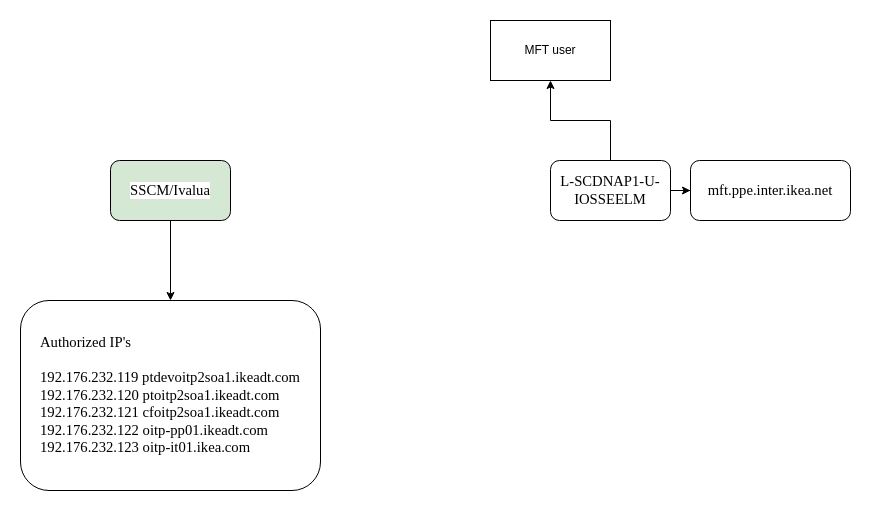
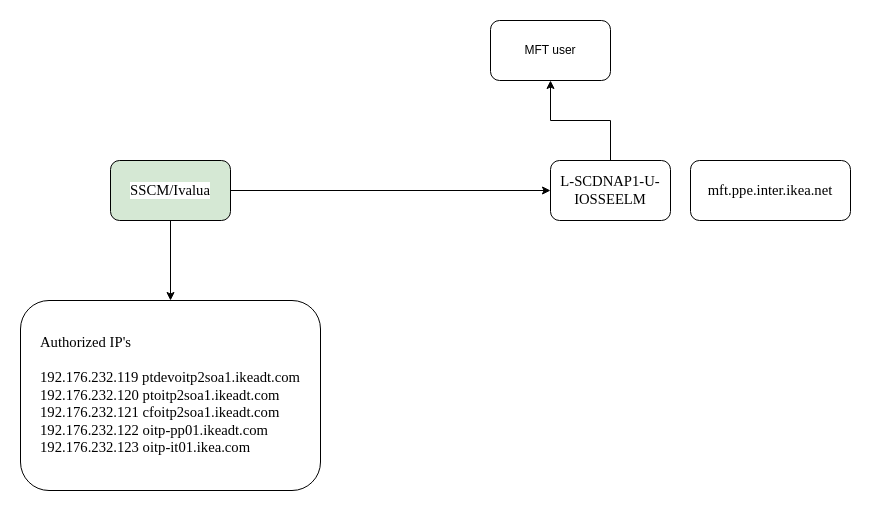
node "MFT user": shape rectangle -> rounded rectangle
edge "SSCM/Ivalua" -> "L-SCDNAP1-U-IOSSEELM": added
edge "L-SCDNAP1-U-IOSSEELM" -> "mft.ppe.inter.ikea.net": removed
